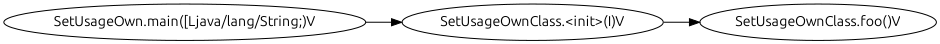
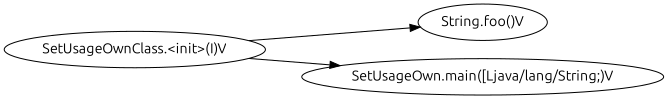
edge "SetUsageOwn.main([Ljava/lang/String;)V" -> "SetUsageOwnClass.<init>(I)V": reversed
node "SetUsageOwnClass.foo()V": label "SetUsageOwnClass.foo()V" -> "String.foo()V"
